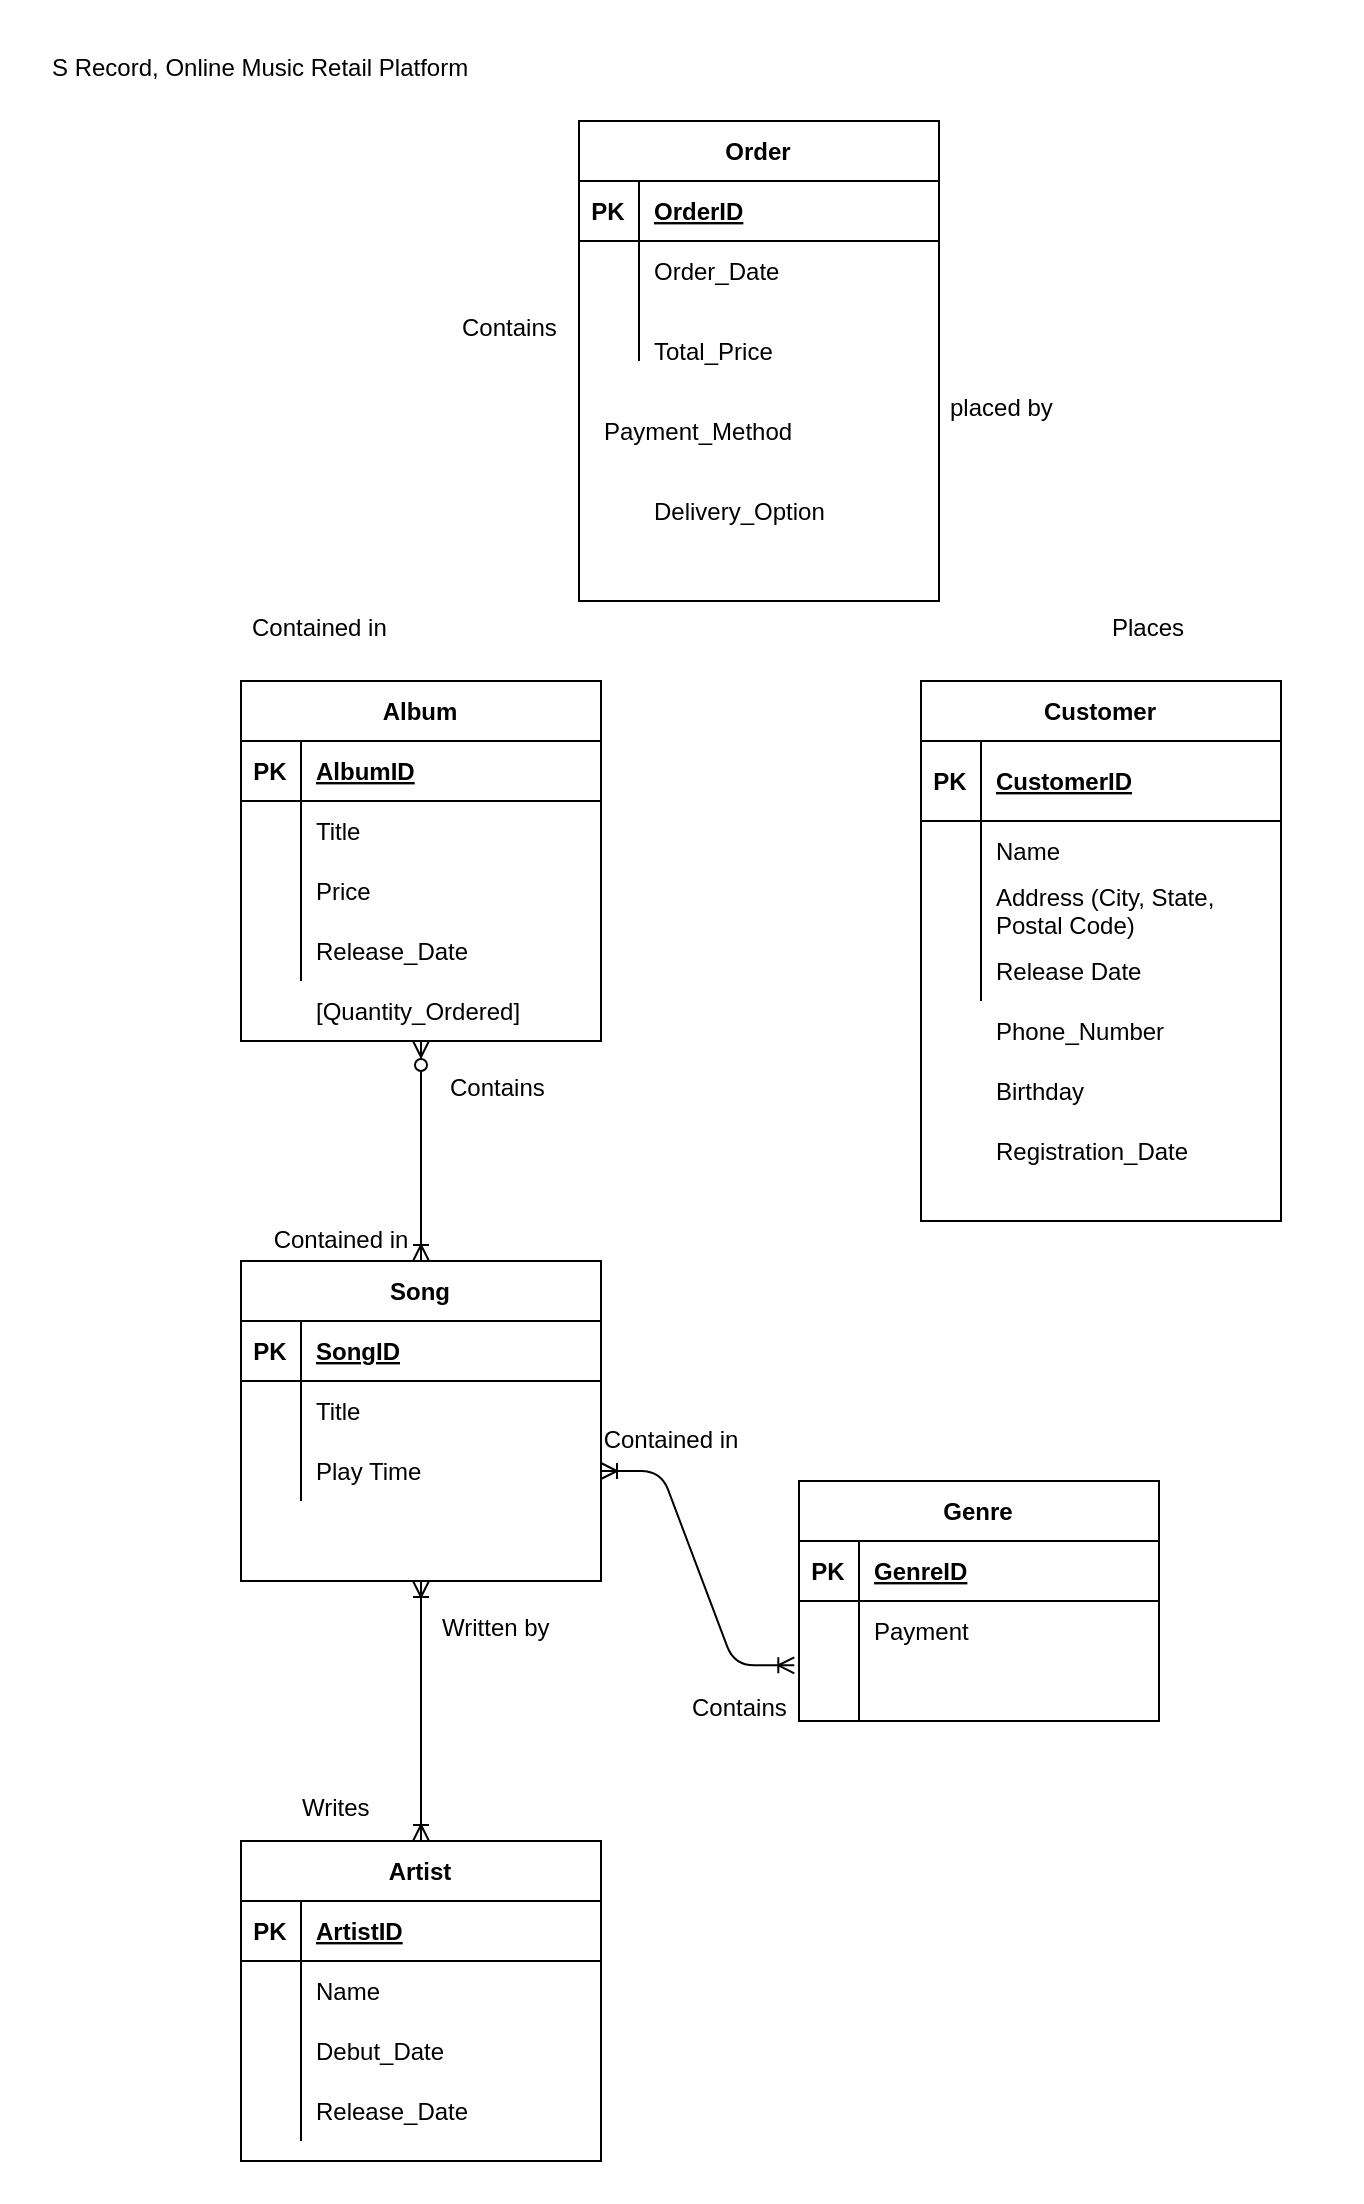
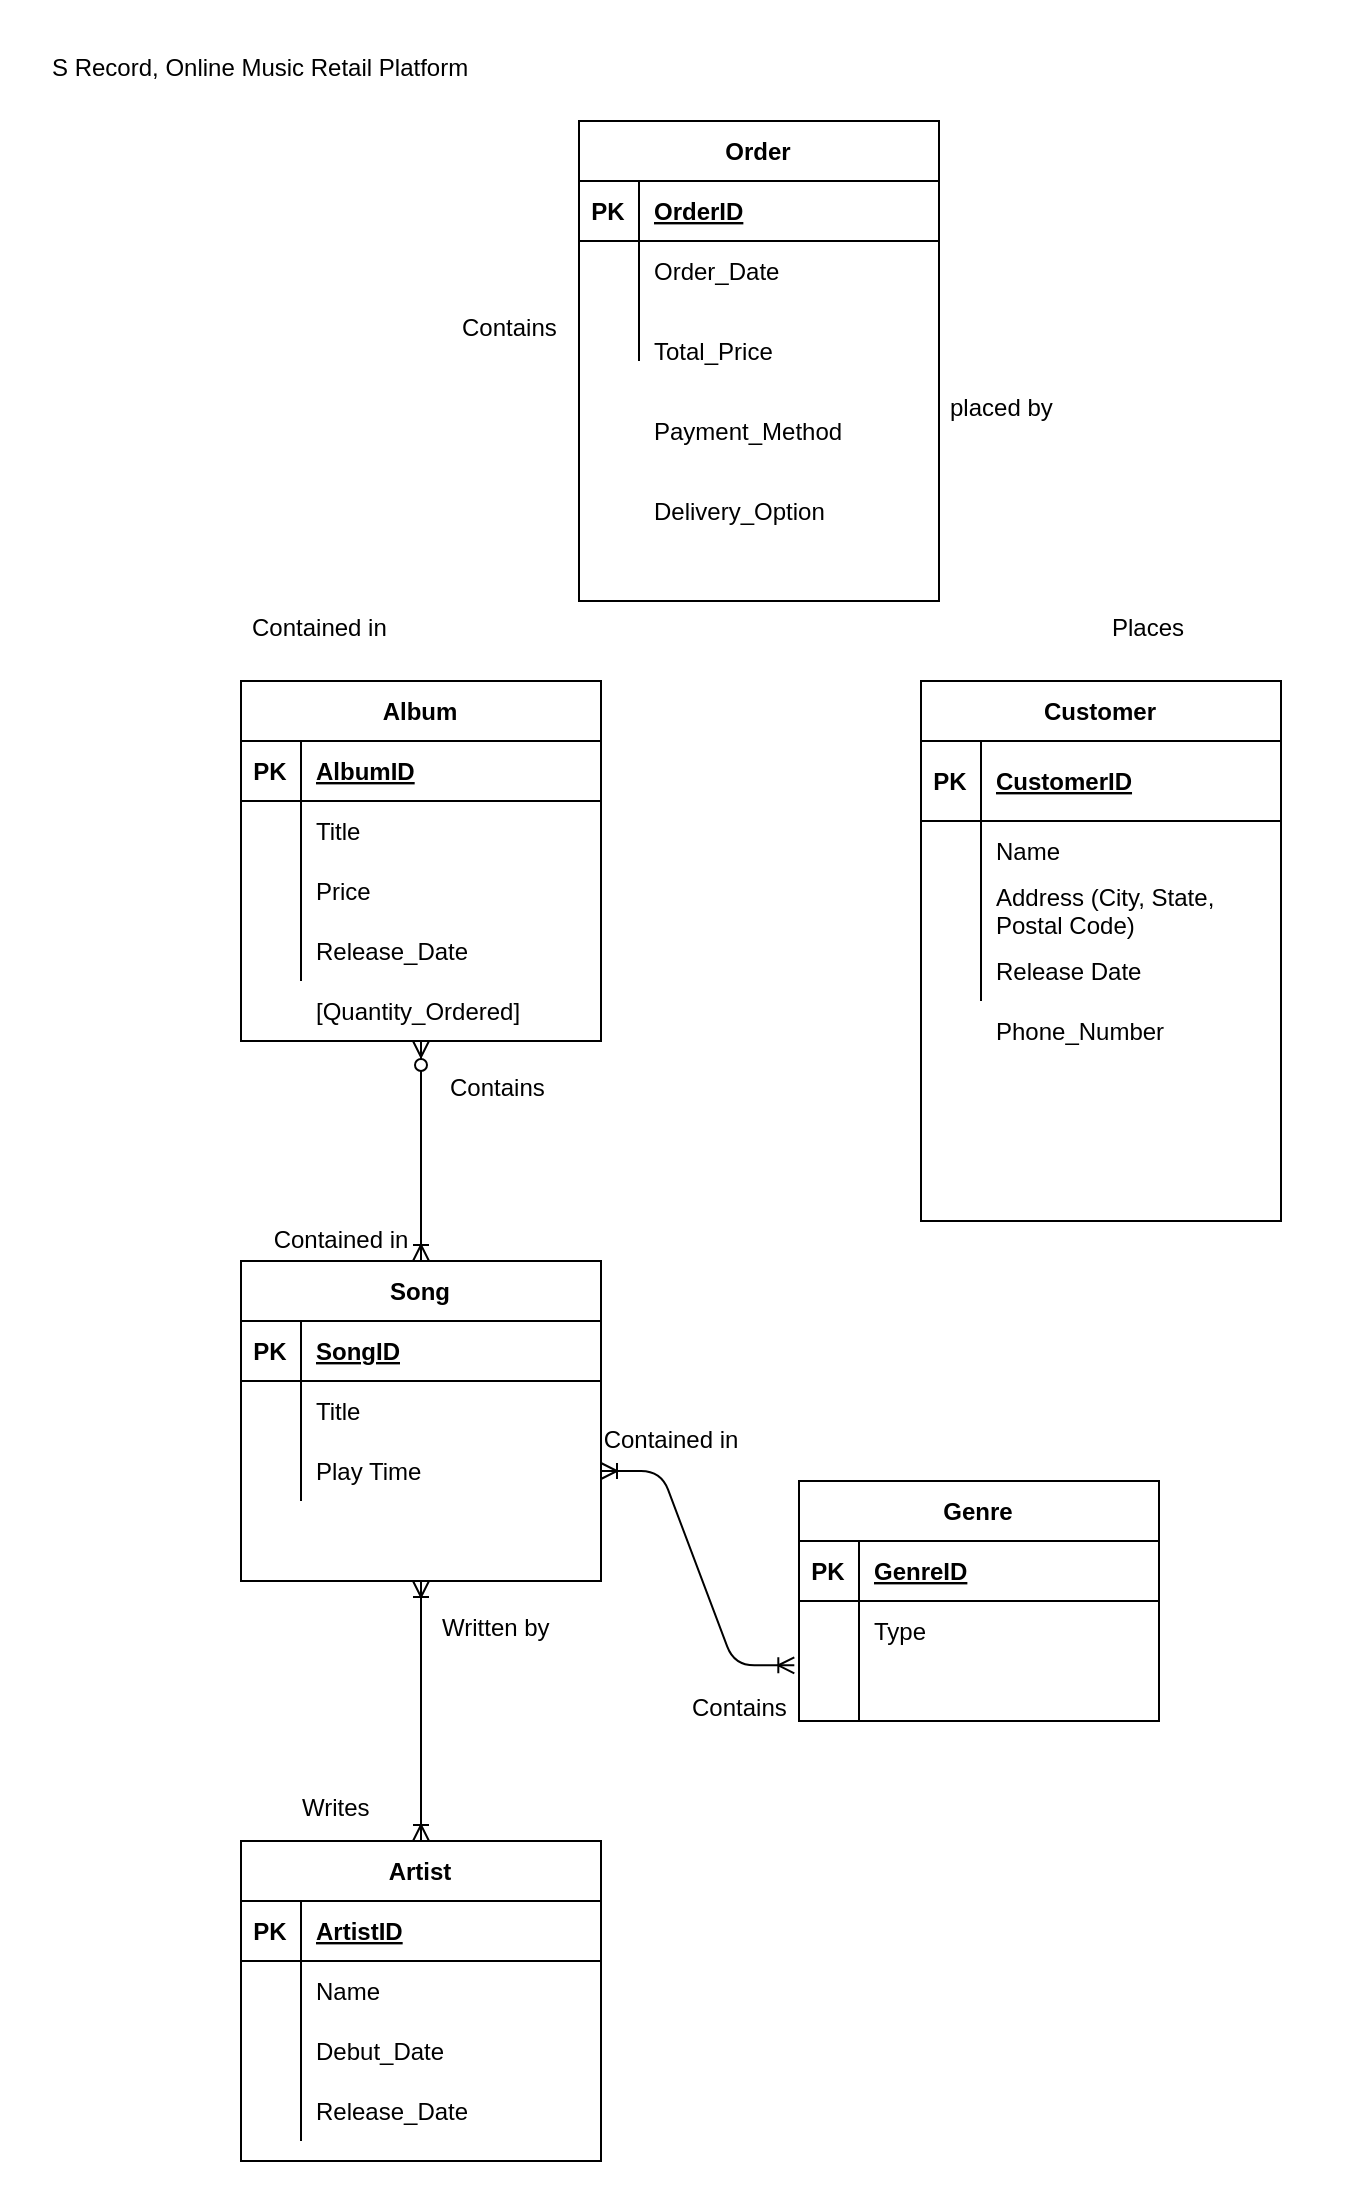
node "Payment_Method": moved (739, 431) -> (789, 431)
node "Birthday": removed
node "Registration_Date": removed
node "Payment": label "Payment" -> "Type"
